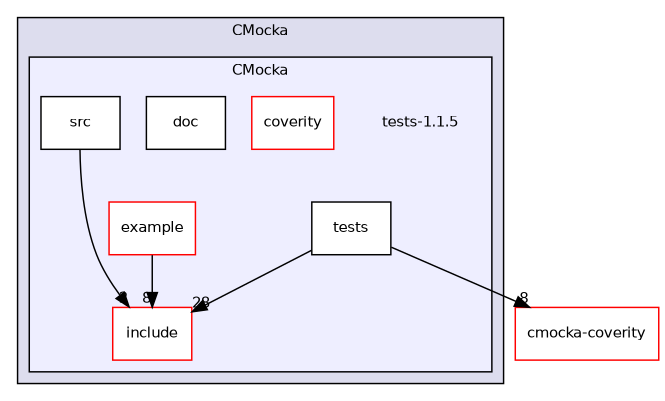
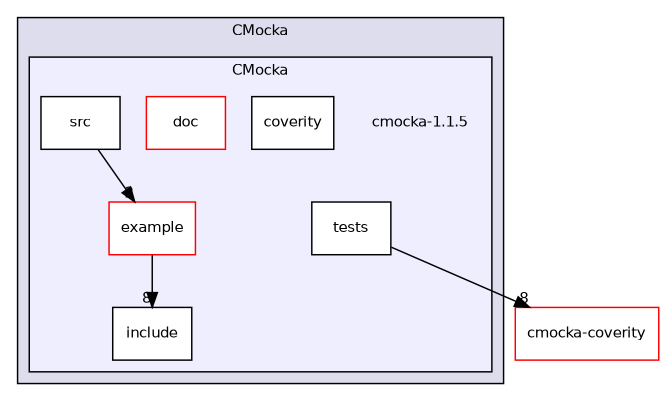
node "doc": color black -> red
node "coverity": color red -> black
node "tests-1.1.5": label "tests-1.1.5" -> "cmocka-1.1.5"
edge "src" -> "include": now "src" -> "example"
edge "tests" -> "include": removed
node "include": color red -> black
